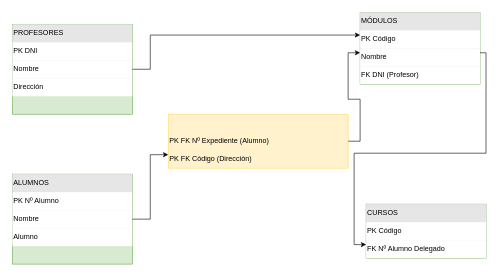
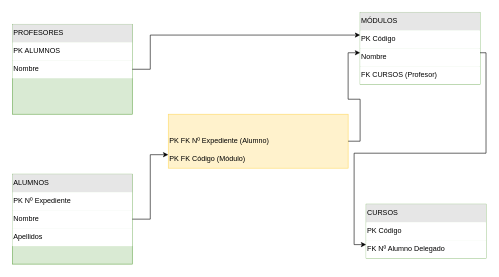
node "PK DNI": label "PK DNI" -> "PK ALUMNOS"
node "FK DNI (Profesor)": label "FK DNI (Profesor)" -> "FK CURSOS (Profesor)"
node "Dirección": removed
node "PK FK Código (Dirección)": label "PK FK Código (Dirección)" -> "PK FK Código (Módulo)"
node "PK Nº Alumno": label "PK Nº Alumno" -> "PK Nº Expediente"
node "Alumno": label "Alumno" -> "Apellidos"
